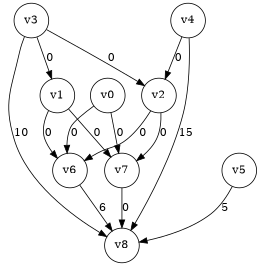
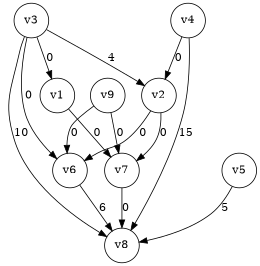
edge "v3" -> "v2": label "0" -> "4"
node "v0": label "v0" -> "v9"
edge "v1" -> "v6": now "v3" -> "v6"
